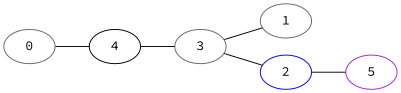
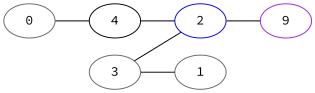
edge "4" -- "3": now "4" -- "2"
node "5": label "5" -> "9"
